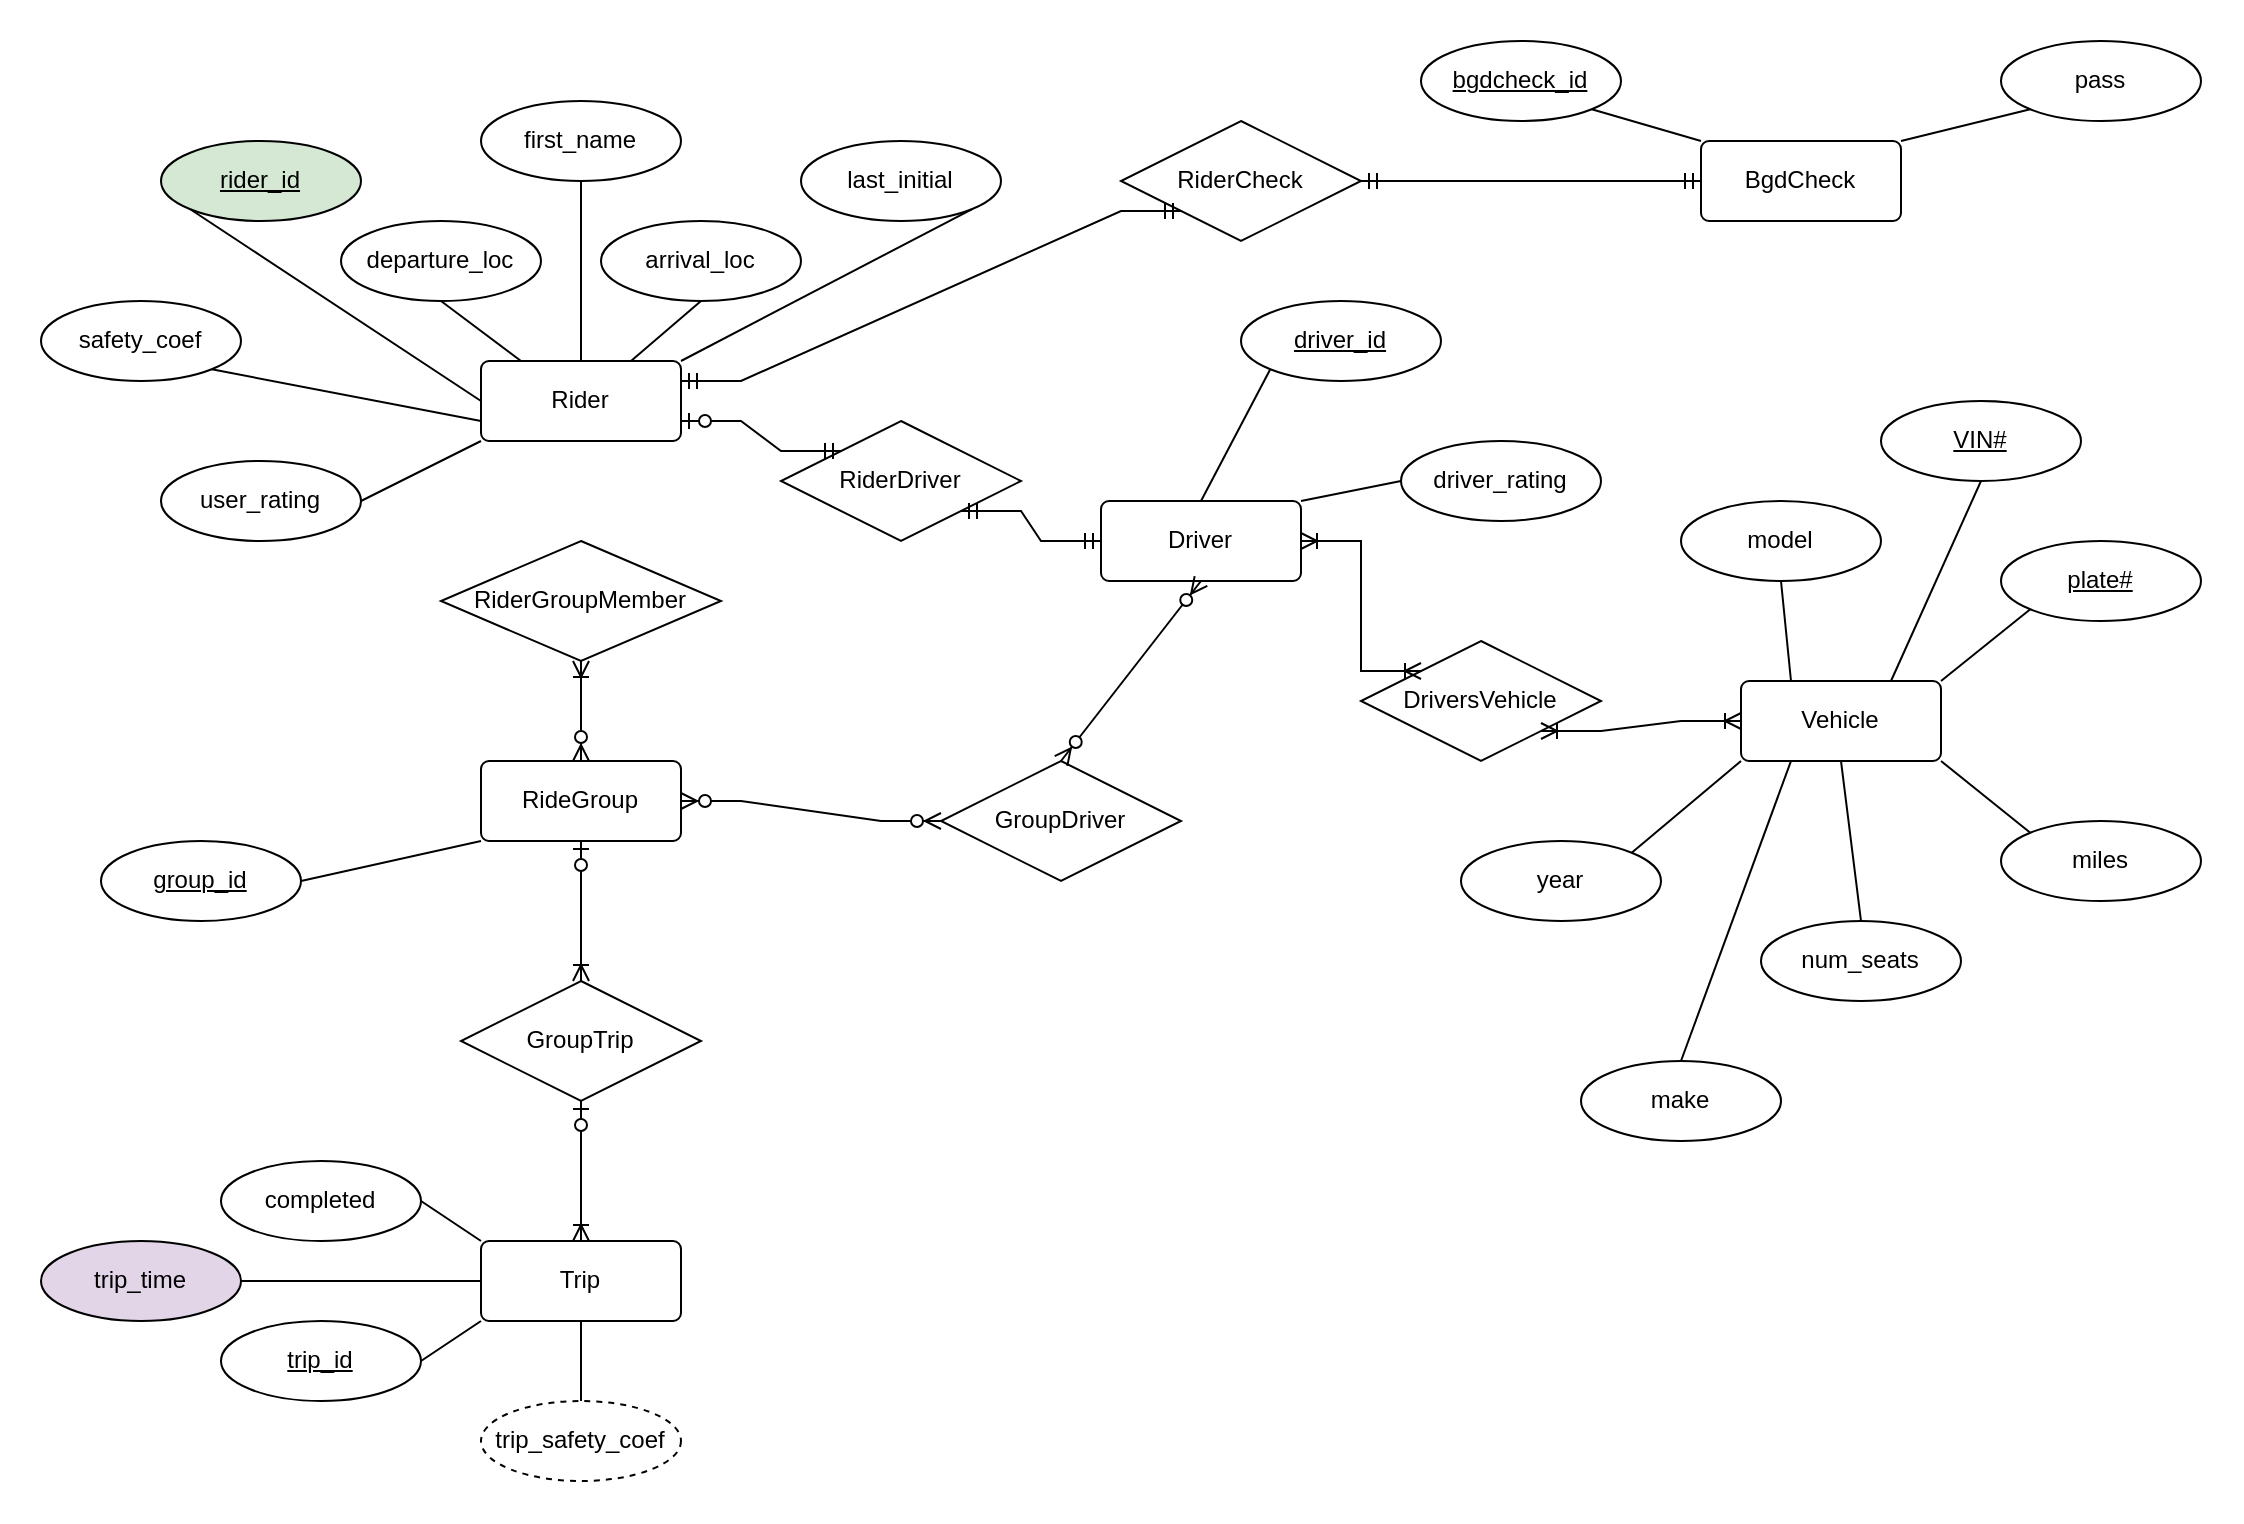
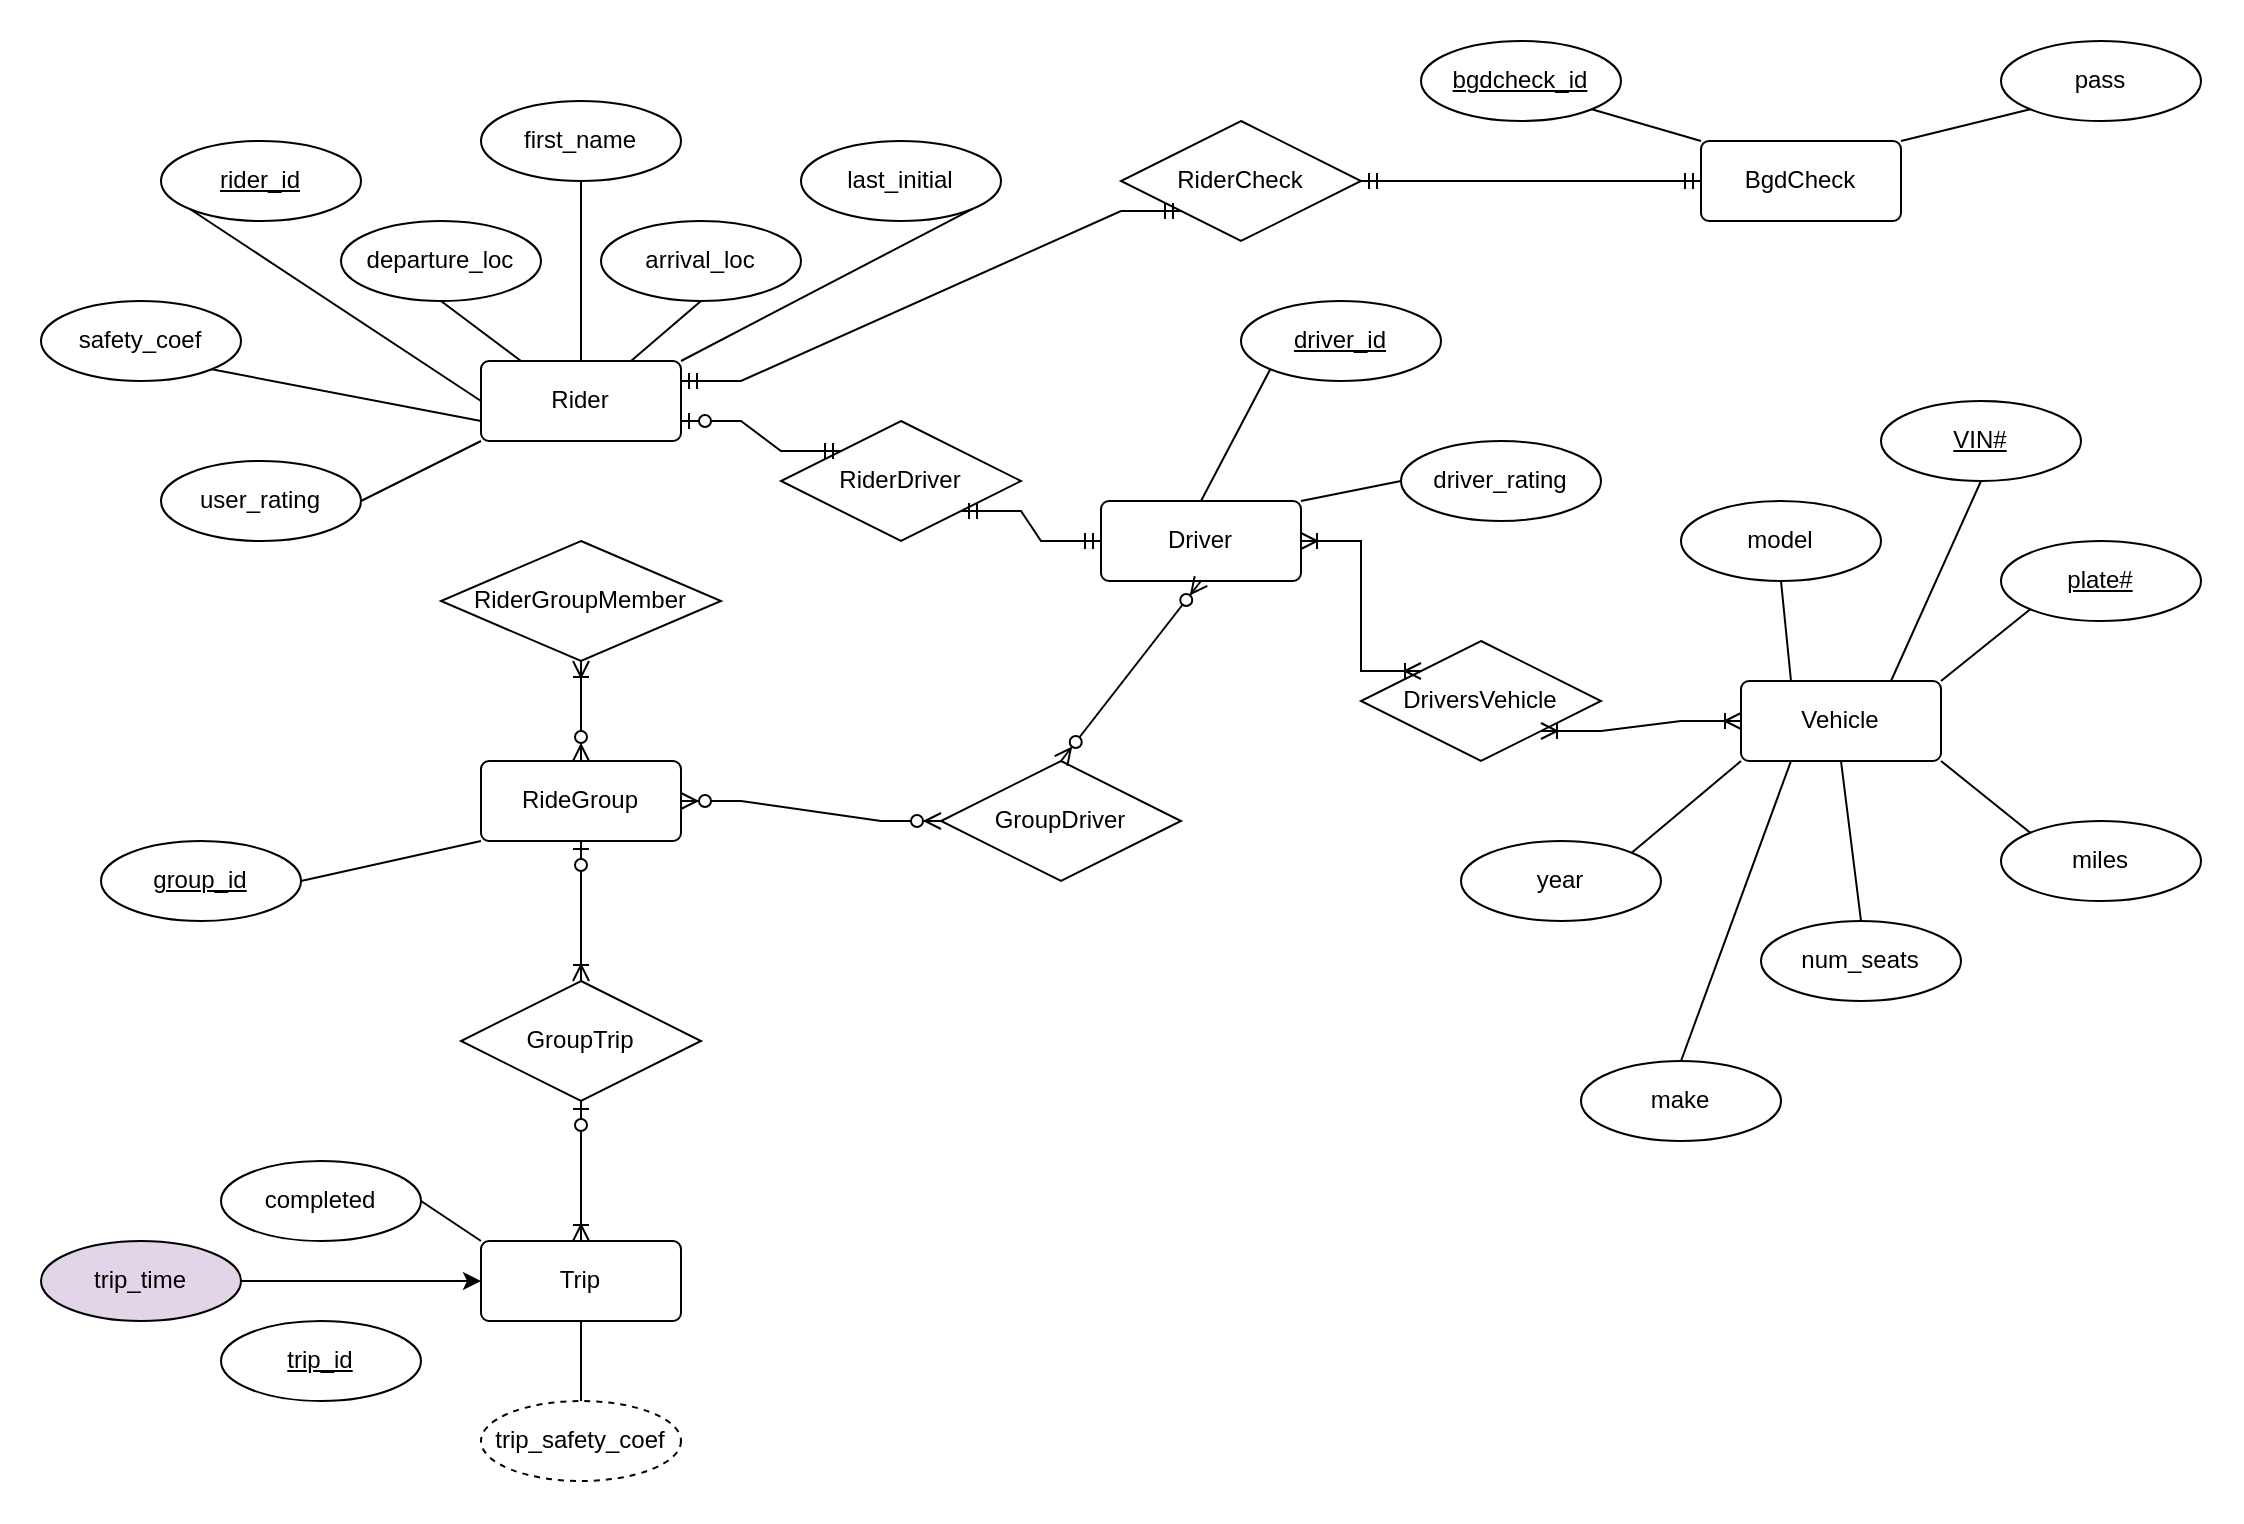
node "rider_id": fillcolor #d5e8d4 -> #ffffff
edge "trip_time" -- "Trip": arrowhead none -> classic
edge "Trip" -- "trip_id": removed
